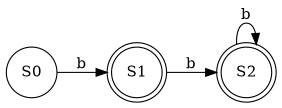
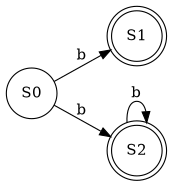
edge "S1" -> "S2": now "S0" -> "S2"
